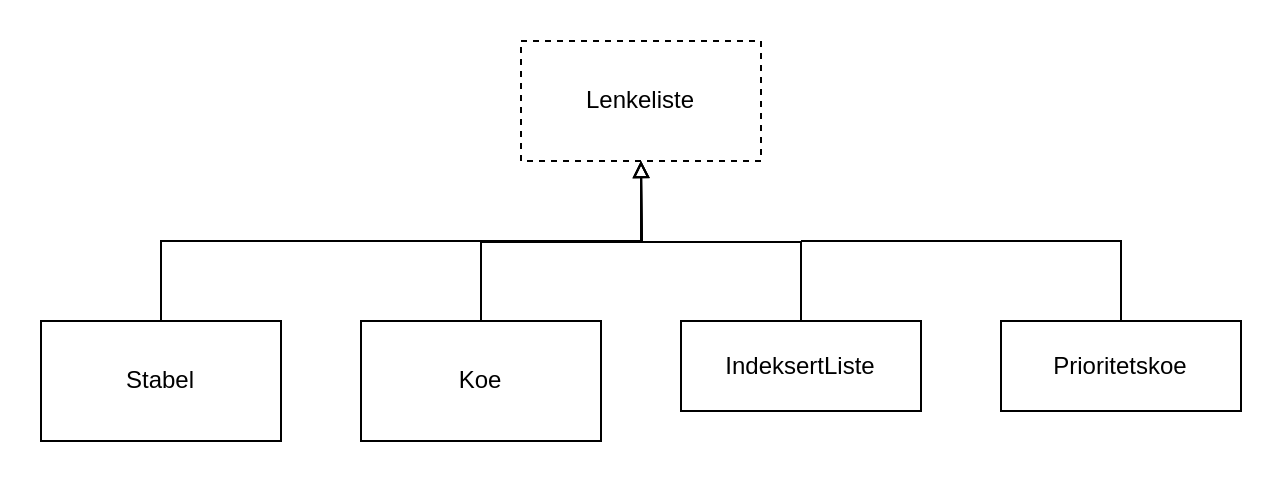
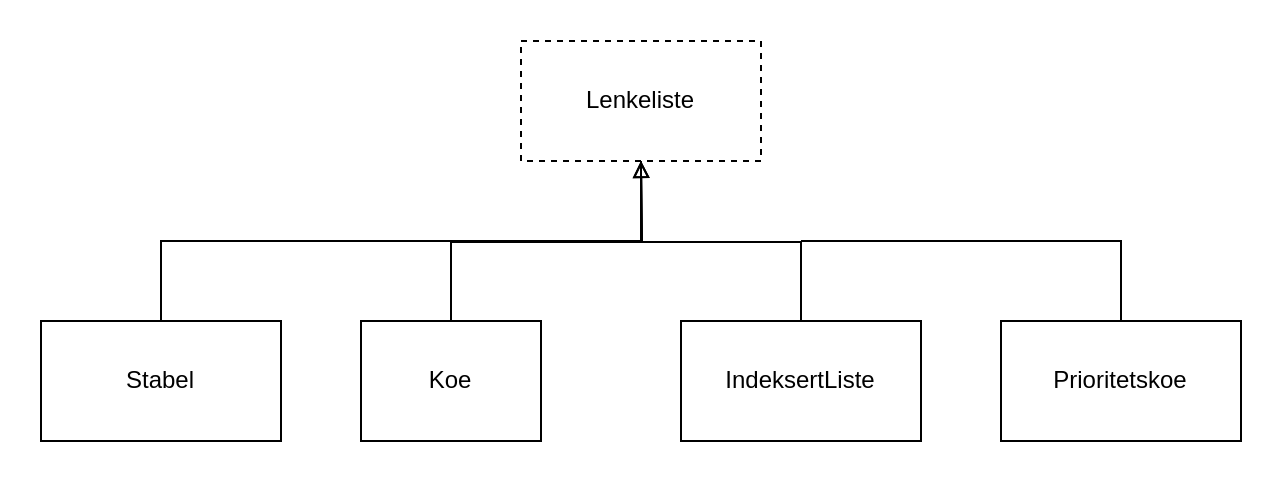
edge "Stabel" -> "Lenkeliste": arrowhead block -> none
node "IndeksertListe": size 240x90 -> 240x120
node "Prioritetskoe": size 240x90 -> 240x120
node "Koe": size 240x120 -> 180x120
